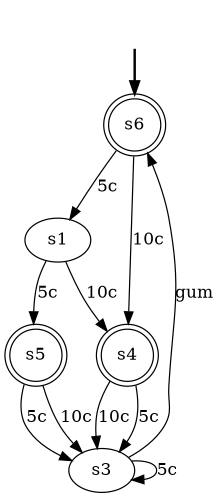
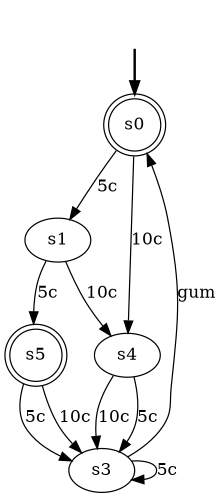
node "s6": label "s6" -> "s0"
node "s4": shape doublecircle -> ellipse
